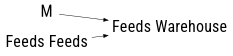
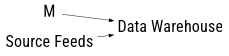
node "Feeds Warehouse": label "Feeds Warehouse" -> "Data Warehouse"
node "Feeds Feeds": label "Feeds Feeds" -> "Source Feeds"
